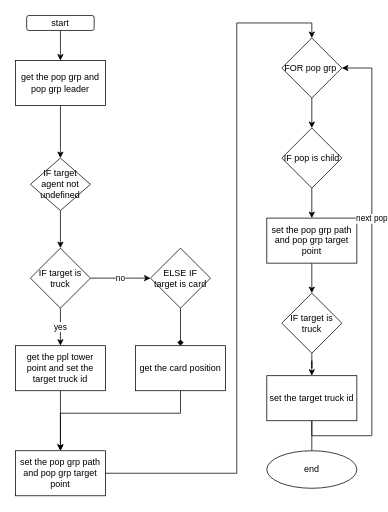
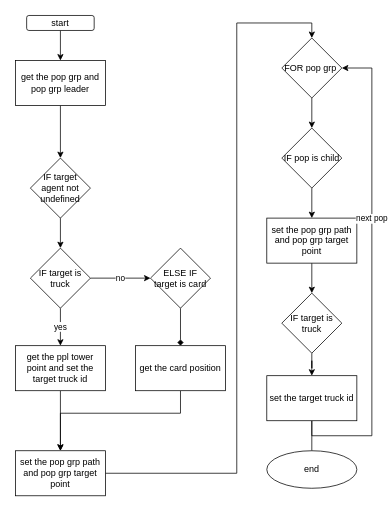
node "IF target agent not undefined": size 60x53 -> 60x60
